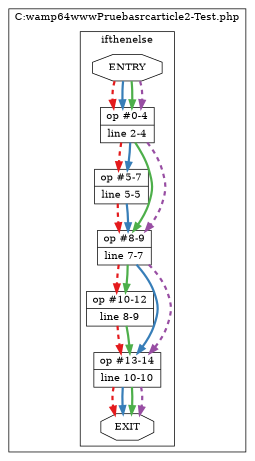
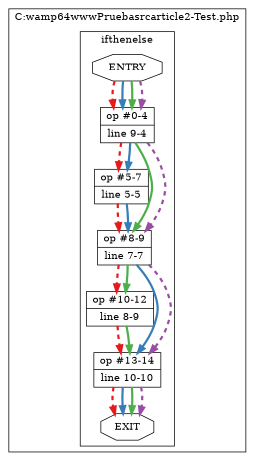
node "op #0-4": text "line 2-4" -> "line 9-4"
